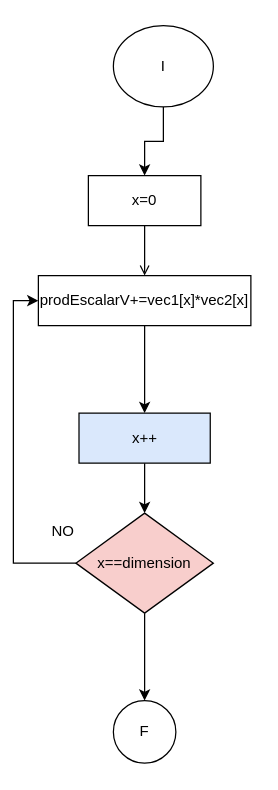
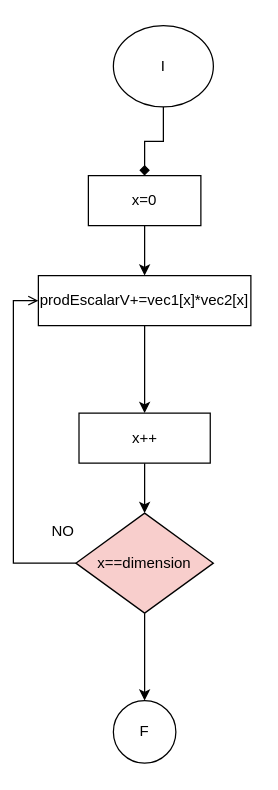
edge "I" -> "x=0": arrowhead classic -> diamond
edge "x=0" -> "prodEscalarV+=vec1[x]*vec2[x]": arrowhead open -> classic
edge "x==dimension" -> "prodEscalarV+=vec1[x]*vec2[x]": arrowhead classic -> open
node "x++": fillcolor #dae8fc -> #ffffff
